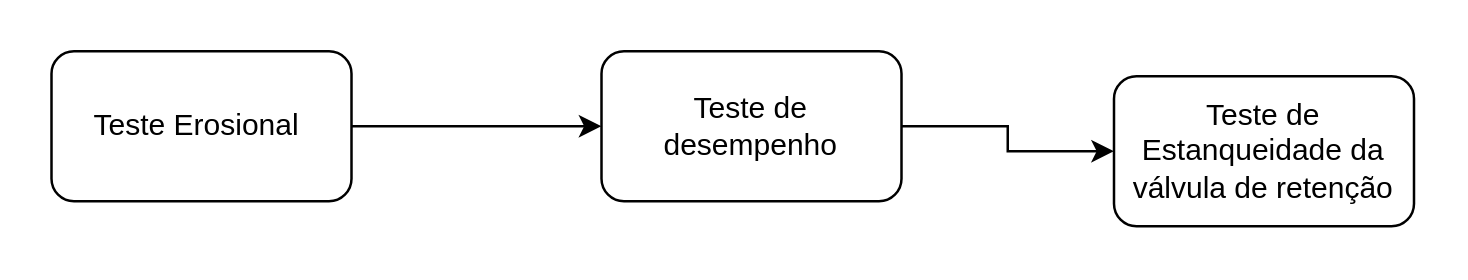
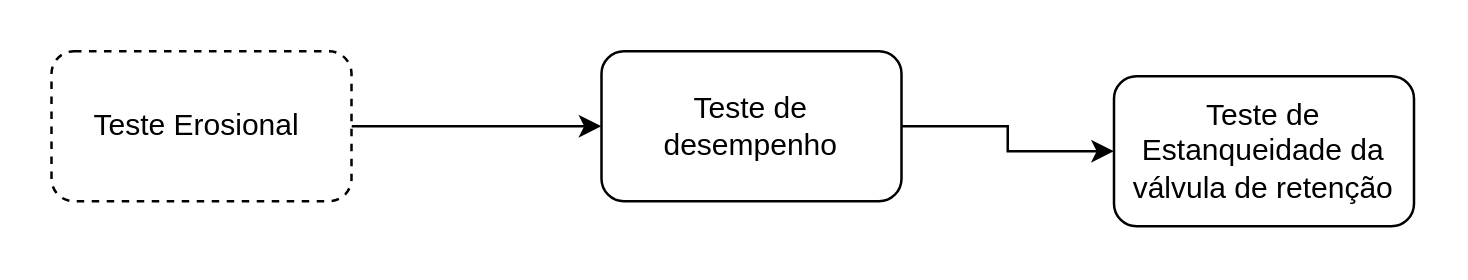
node "Teste Erosional": style solid -> dashed
